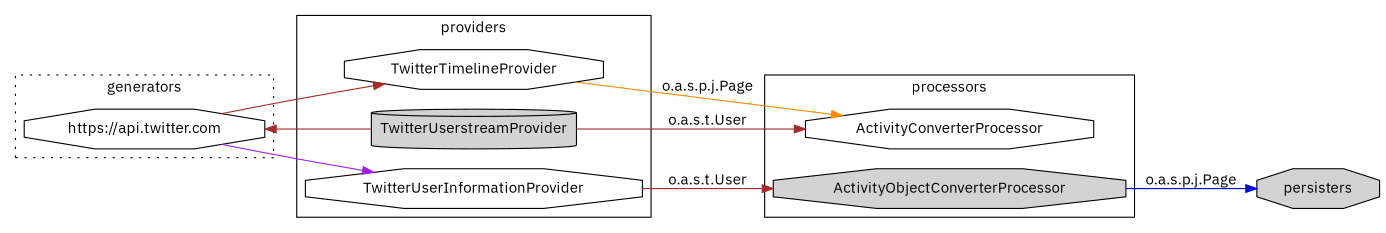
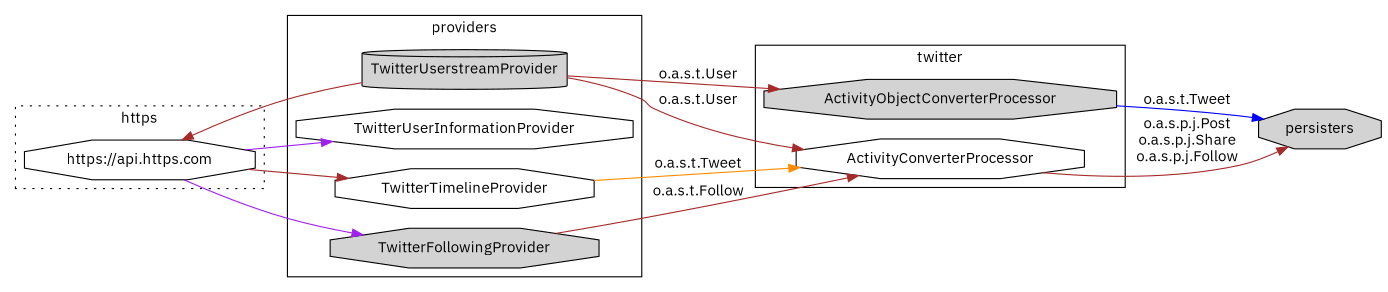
edge "TwitterTimelineProvider" -> "ActivityConverterProcessor": label "o.a.s.p.j.Page" -> "o.a.s.t.Tweet"
cluster "generators": label "generators" -> "https"
cluster "processors": label "processors" -> "twitter"
node "https://api.twitter.com": label "https://api.twitter.com" -> "https://api.https.com"
edge "ActivityConverterProcessor" -> "persisters": added, label "o.a.s.p.j.Post o.a.s.p.j.Share o.a.s.p.j.Follow"
edge "ActivityObjectConverterProcessor" -> "persisters": label "o.a.s.p.j.Page" -> "o.a.s.t.Tweet"
edge "TwitterUserInformationProvider" -> "ActivityObjectConverterProcessor": now "TwitterUserstreamProvider" -> "ActivityObjectConverterProcessor"
node "TwitterFollowingProvider": added
